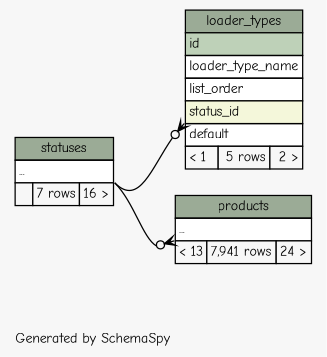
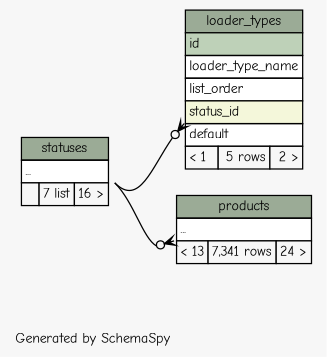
node "statuses": text "7 rows" -> "7 list"
node "products": text "7,941 rows" -> "7,341 rows"
